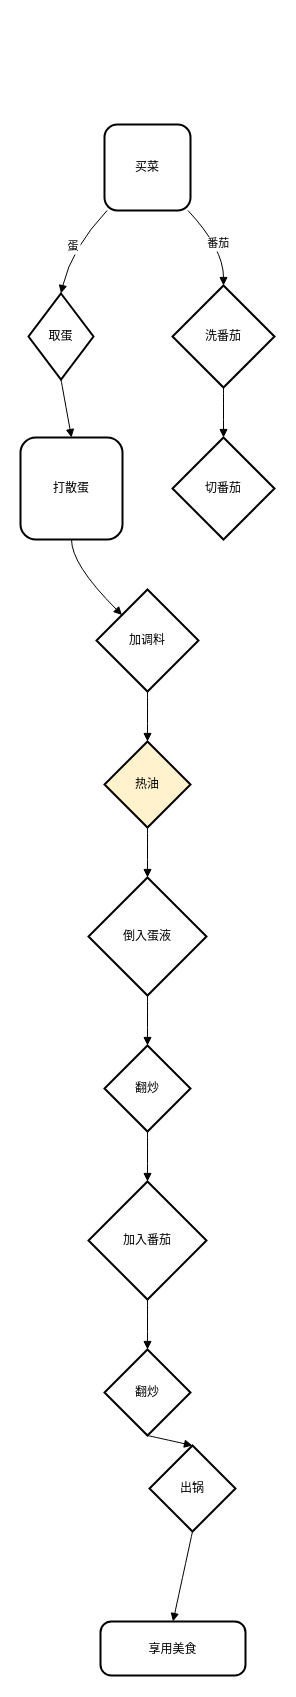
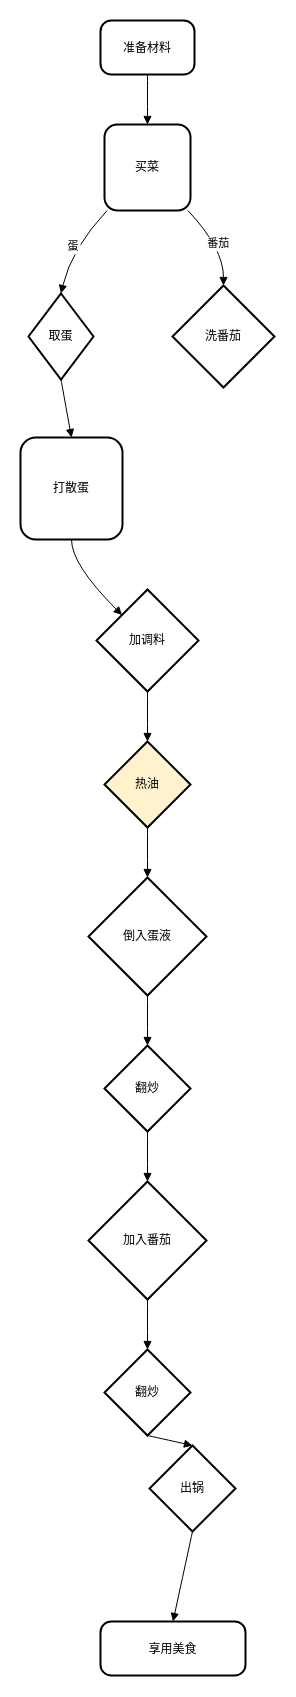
node "准备材料": added
edge "准备材料" -> "买菜": added
edge "洗番茄" -> "切番茄": removed
node "切番茄": removed
